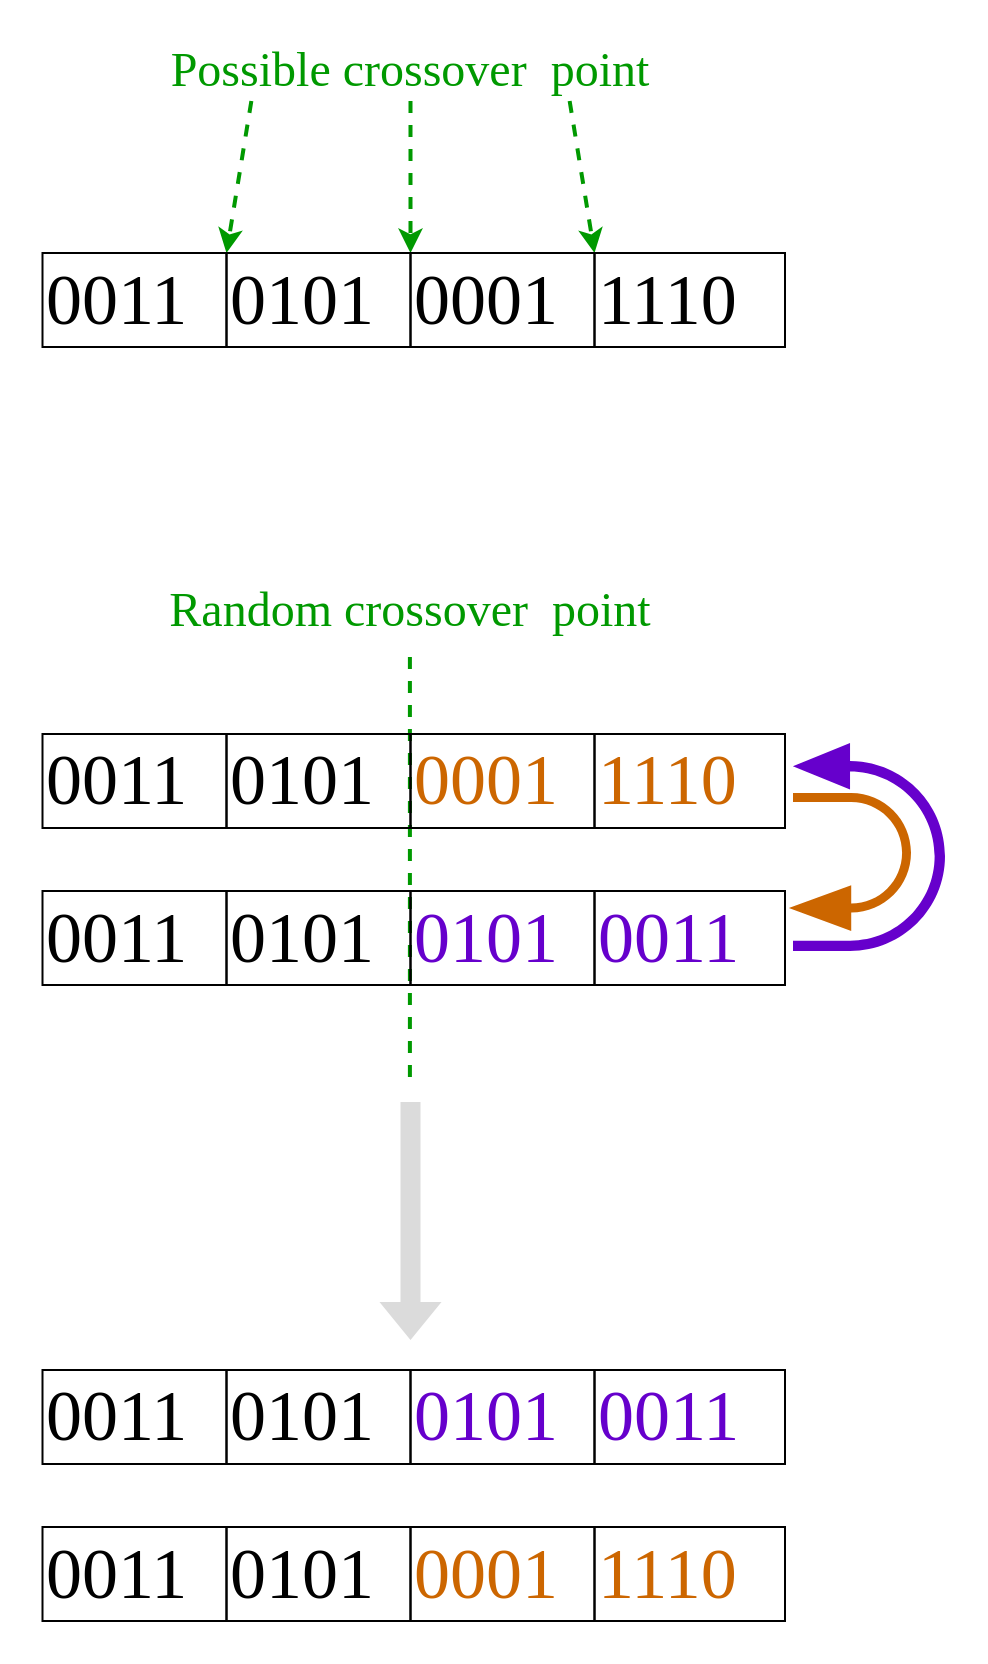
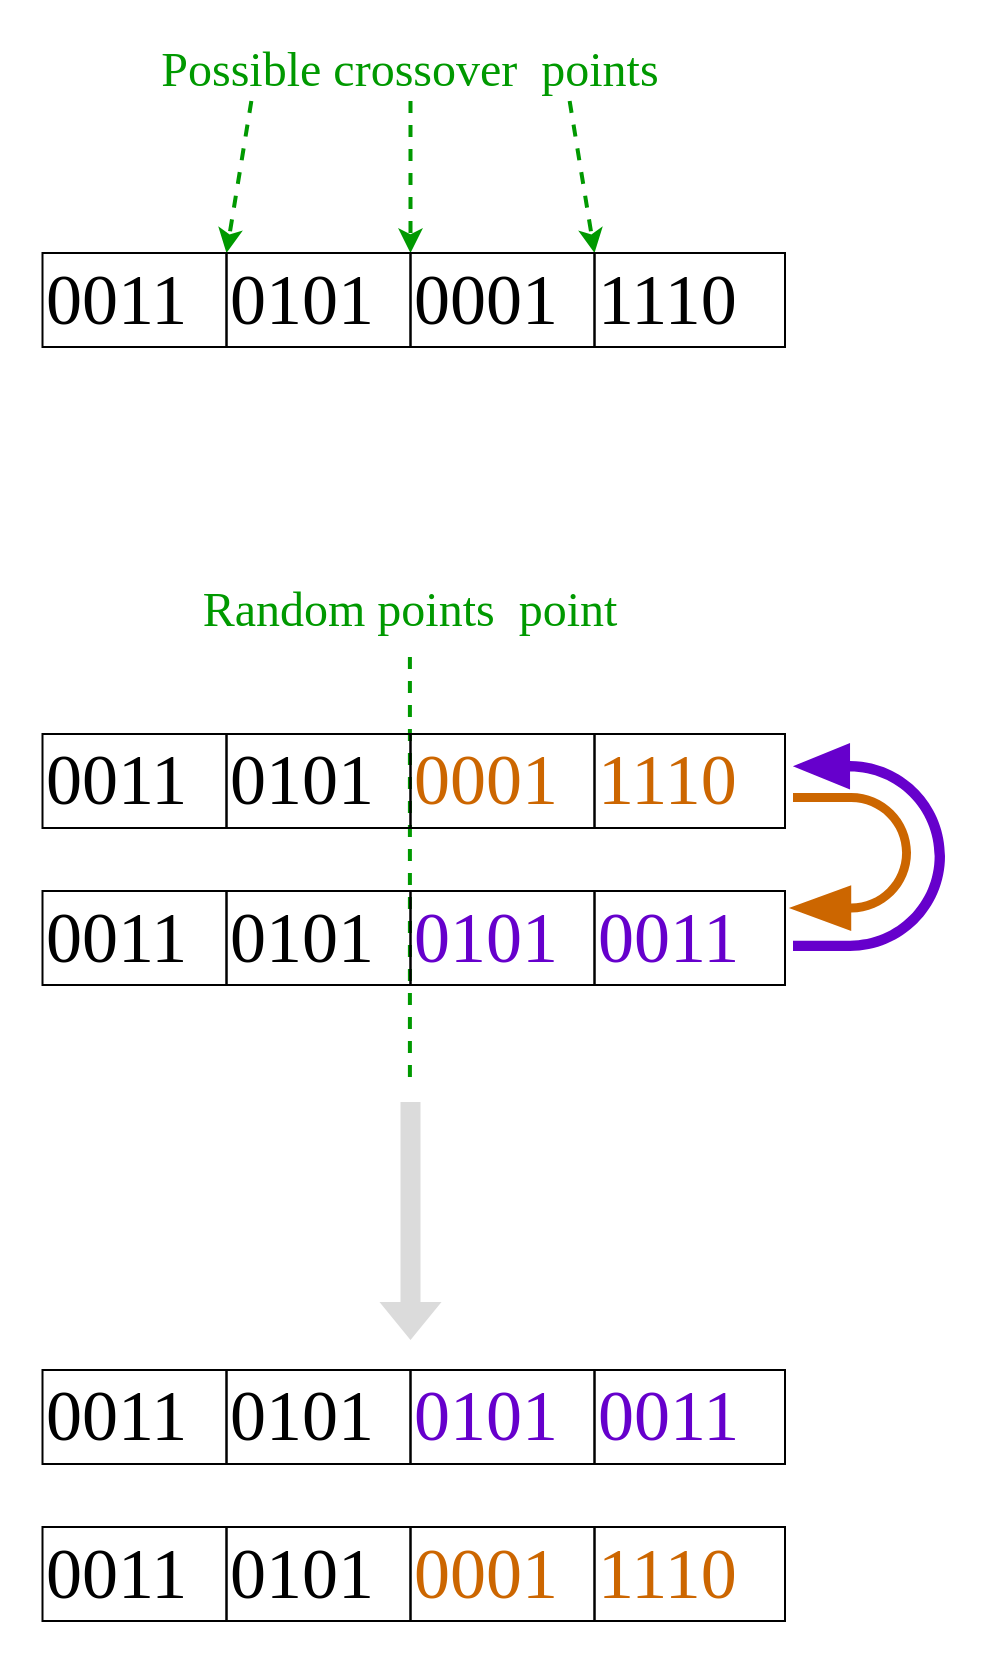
node "Possible crossover point": label "Possible crossover point" -> "Possible crossover points"
node "Random crossover point": label "Random crossover point" -> "Random points point"
